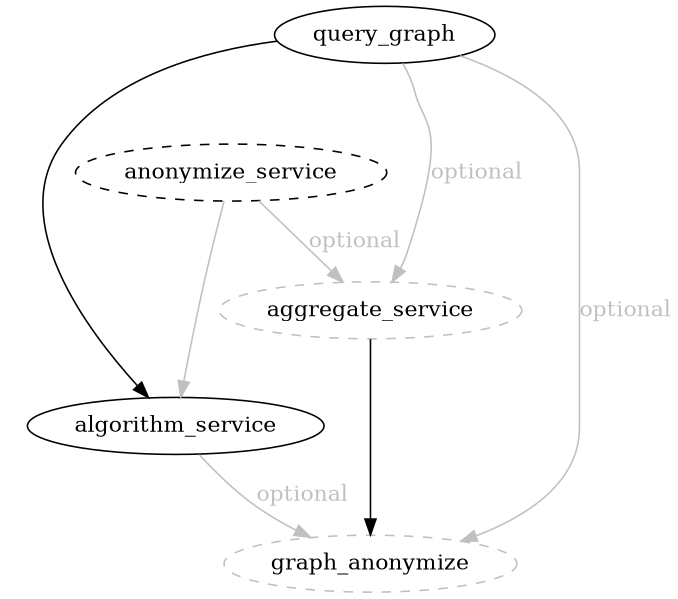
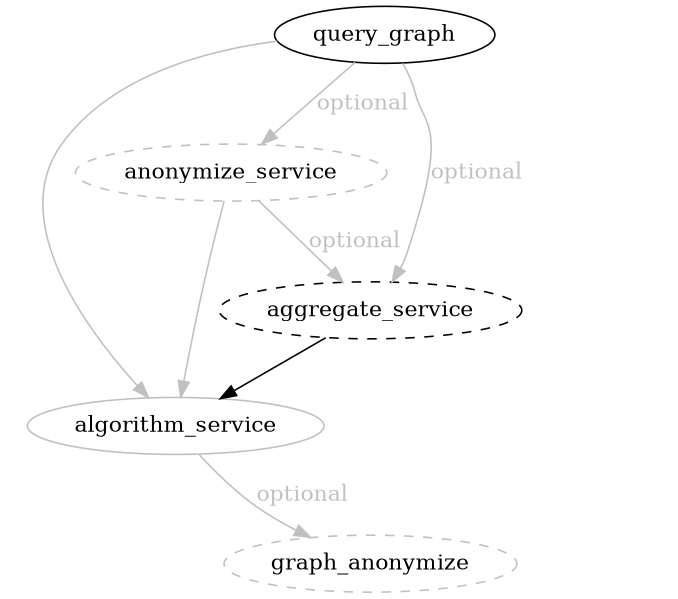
edge "query_graph" -> "algorithm_service": color black -> gray
node "anonymize_service": color black -> gray
edge "query_graph" -> "graph_anonymize": now "query_graph" -> "anonymize_service"
node "aggregate_service": color gray -> black
node "algorithm_service": color black -> gray
edge "aggregate_service" -> "graph_anonymize": now "aggregate_service" -> "algorithm_service"
